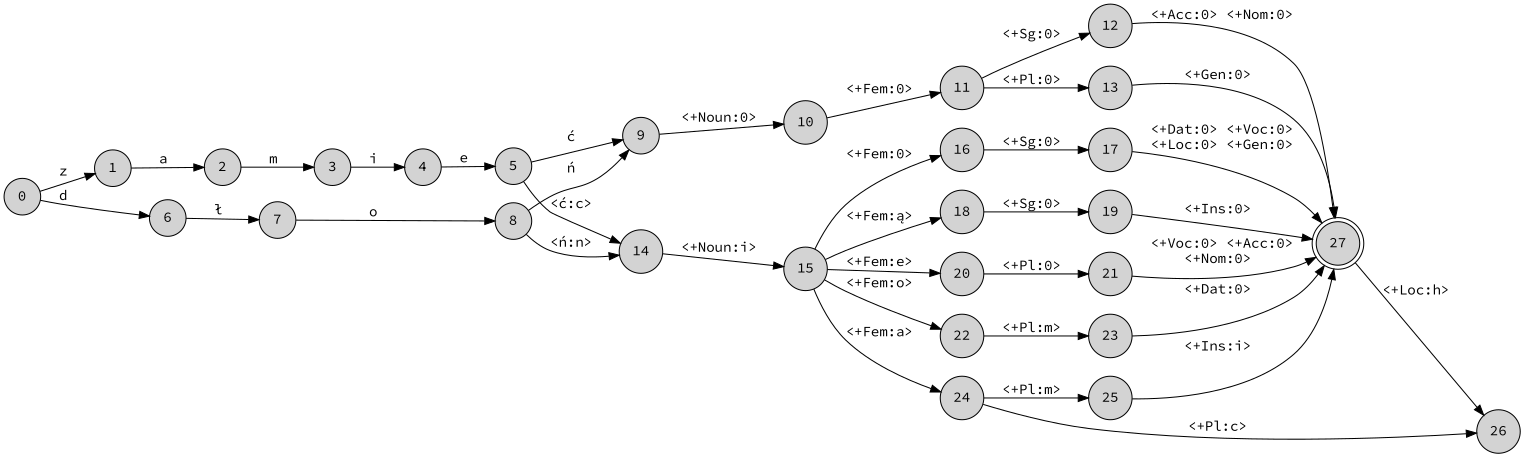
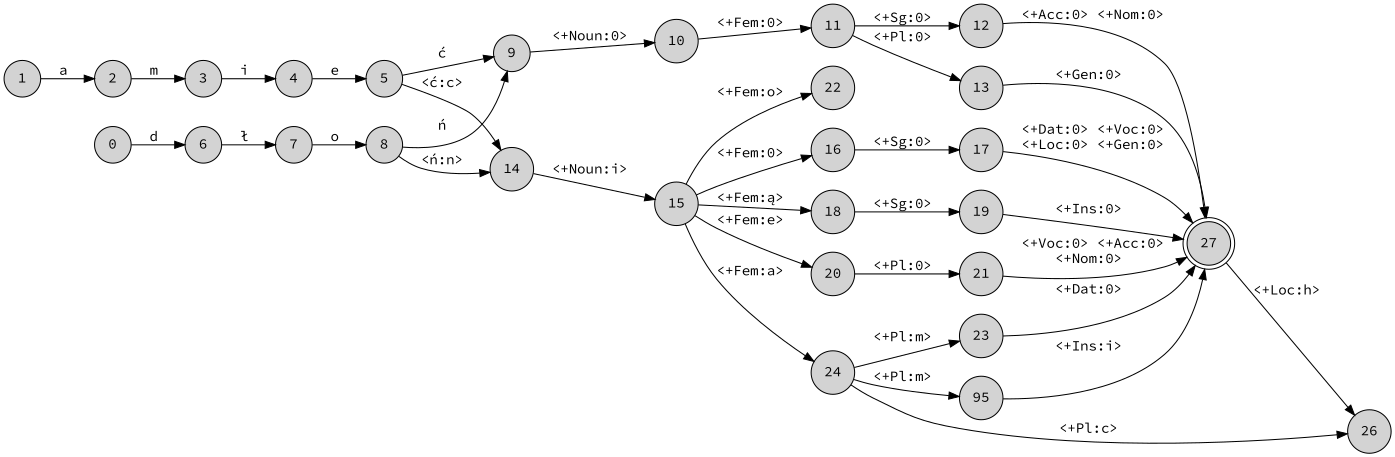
edge "0" -> "1": removed, label "z"
edge "22" -> "23": now "24" -> "23"
node "25": label "25" -> "95"
